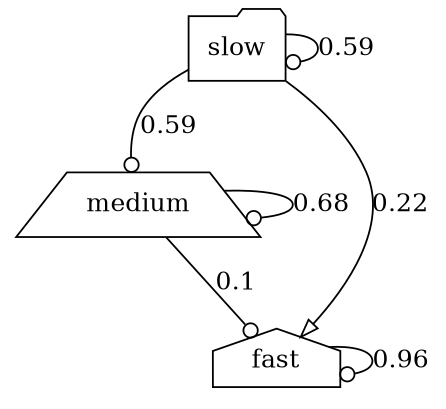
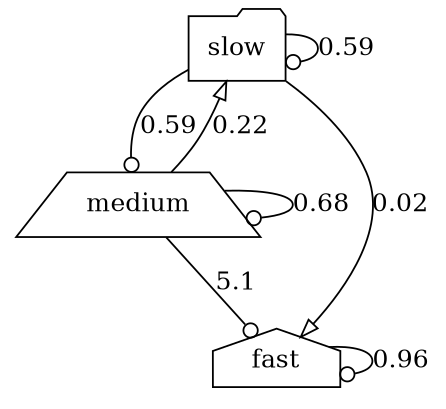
edge "medium" -> "slow": added, label "0.22"
edge "slow" -> "fast": label "0.22" -> "0.02"
edge "medium" -> "fast": label "0.1" -> "5.1"
